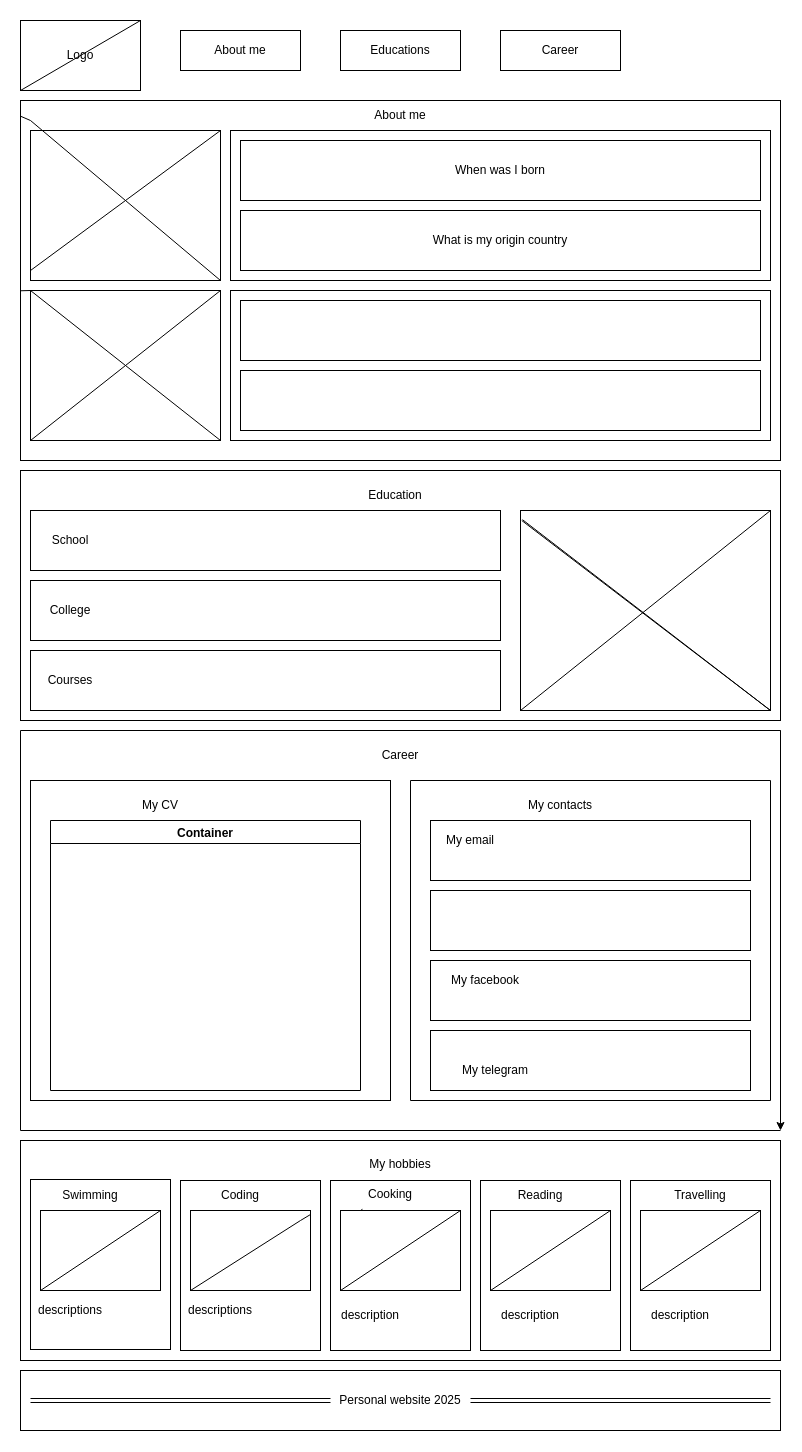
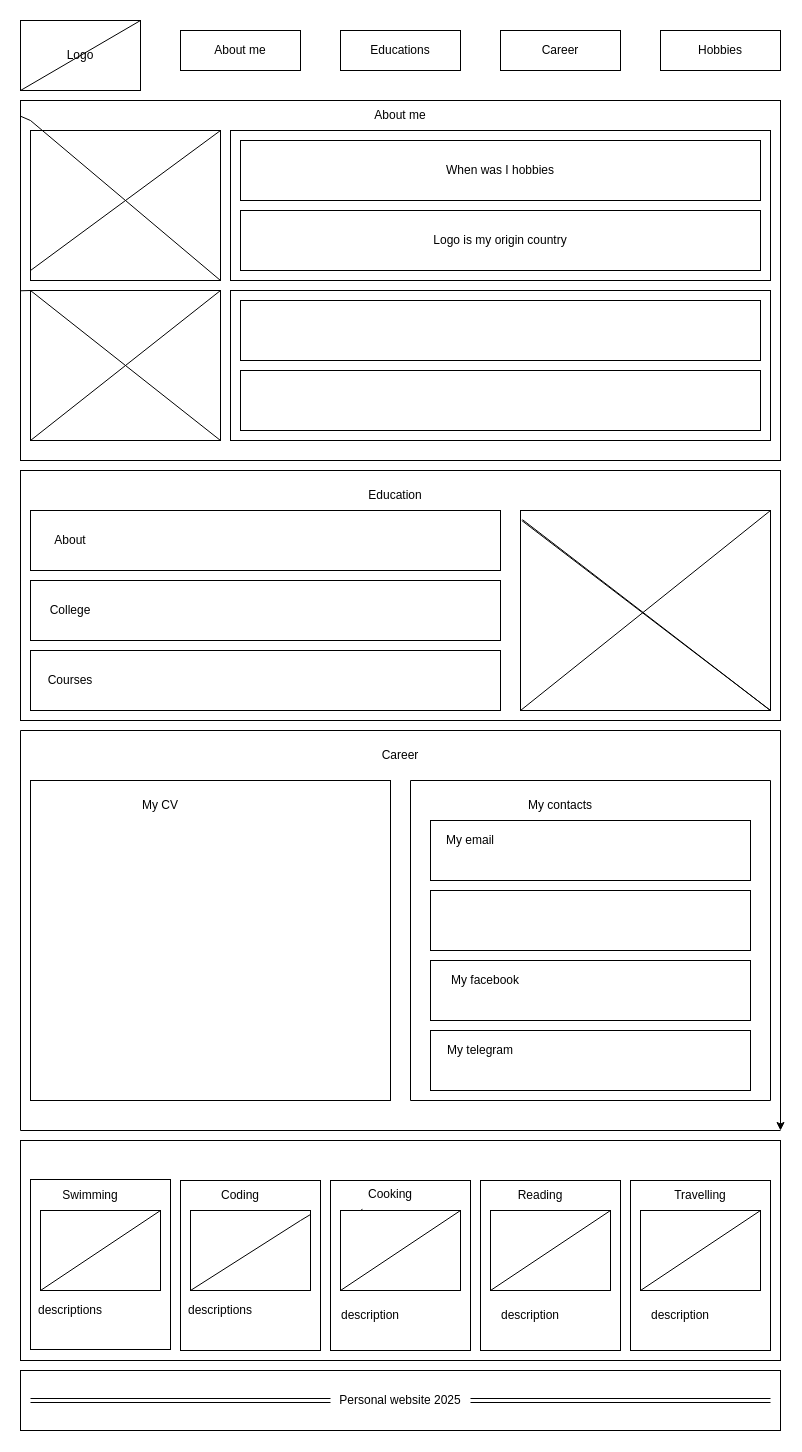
node "Hobbies": added
node "When was I born": label "When was I born" -> "When was I hobbies"
node "What is my origin country": label "What is my origin country" -> "Logo is my origin country"
node "School": label "School" -> "About"
node "Container": removed
node "My telegram": moved (496, 1071) -> (481, 1051)
node "My hobbies": removed
